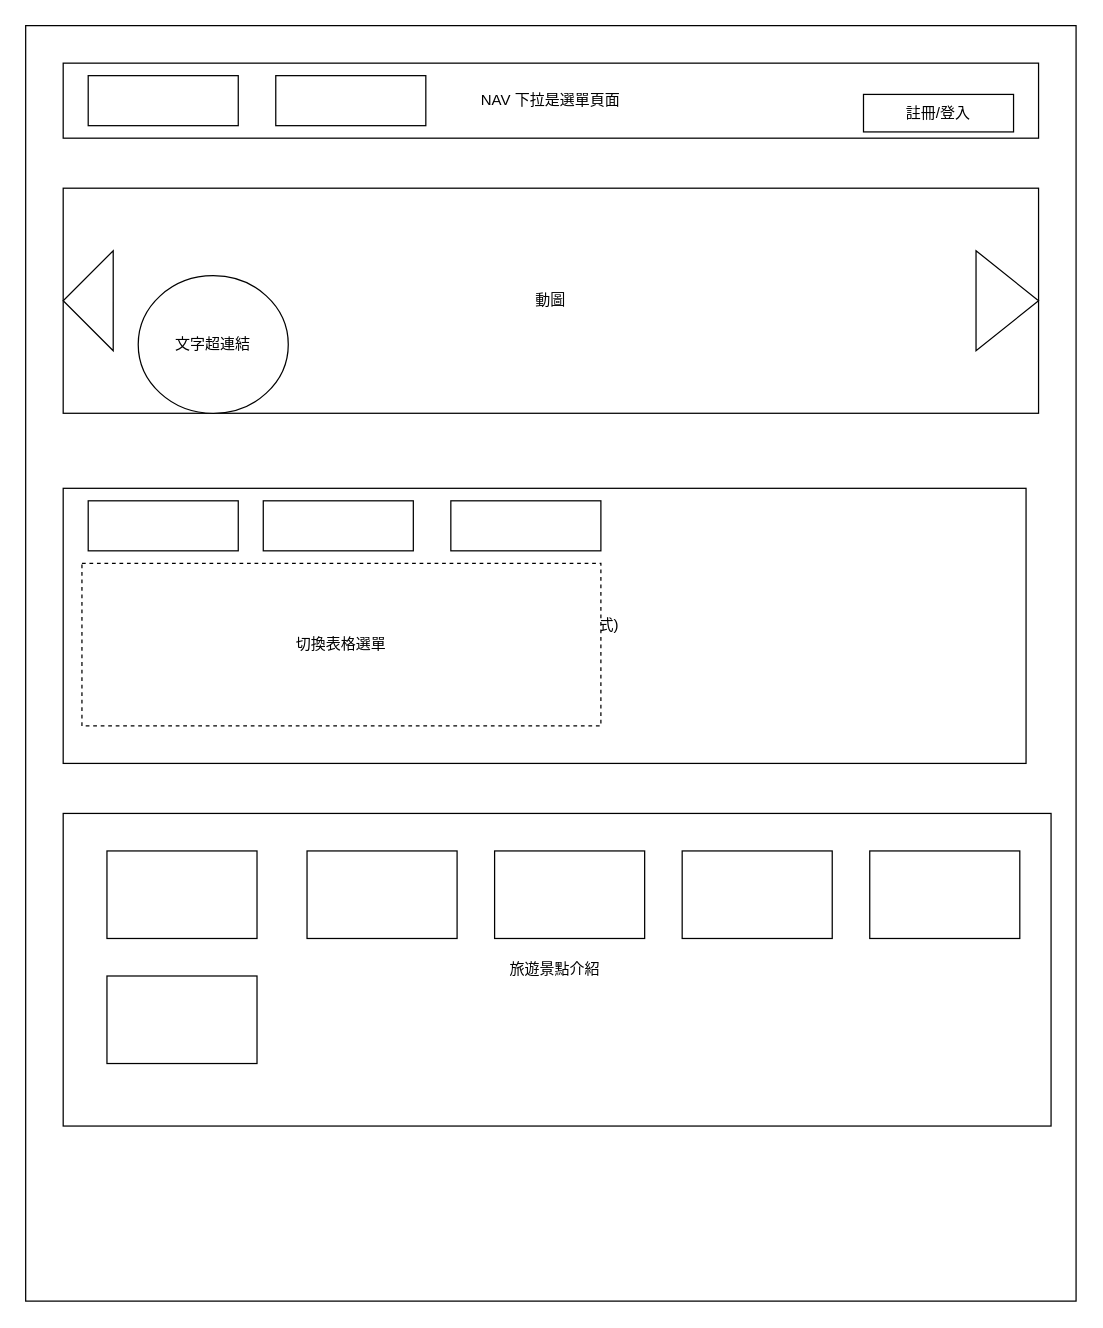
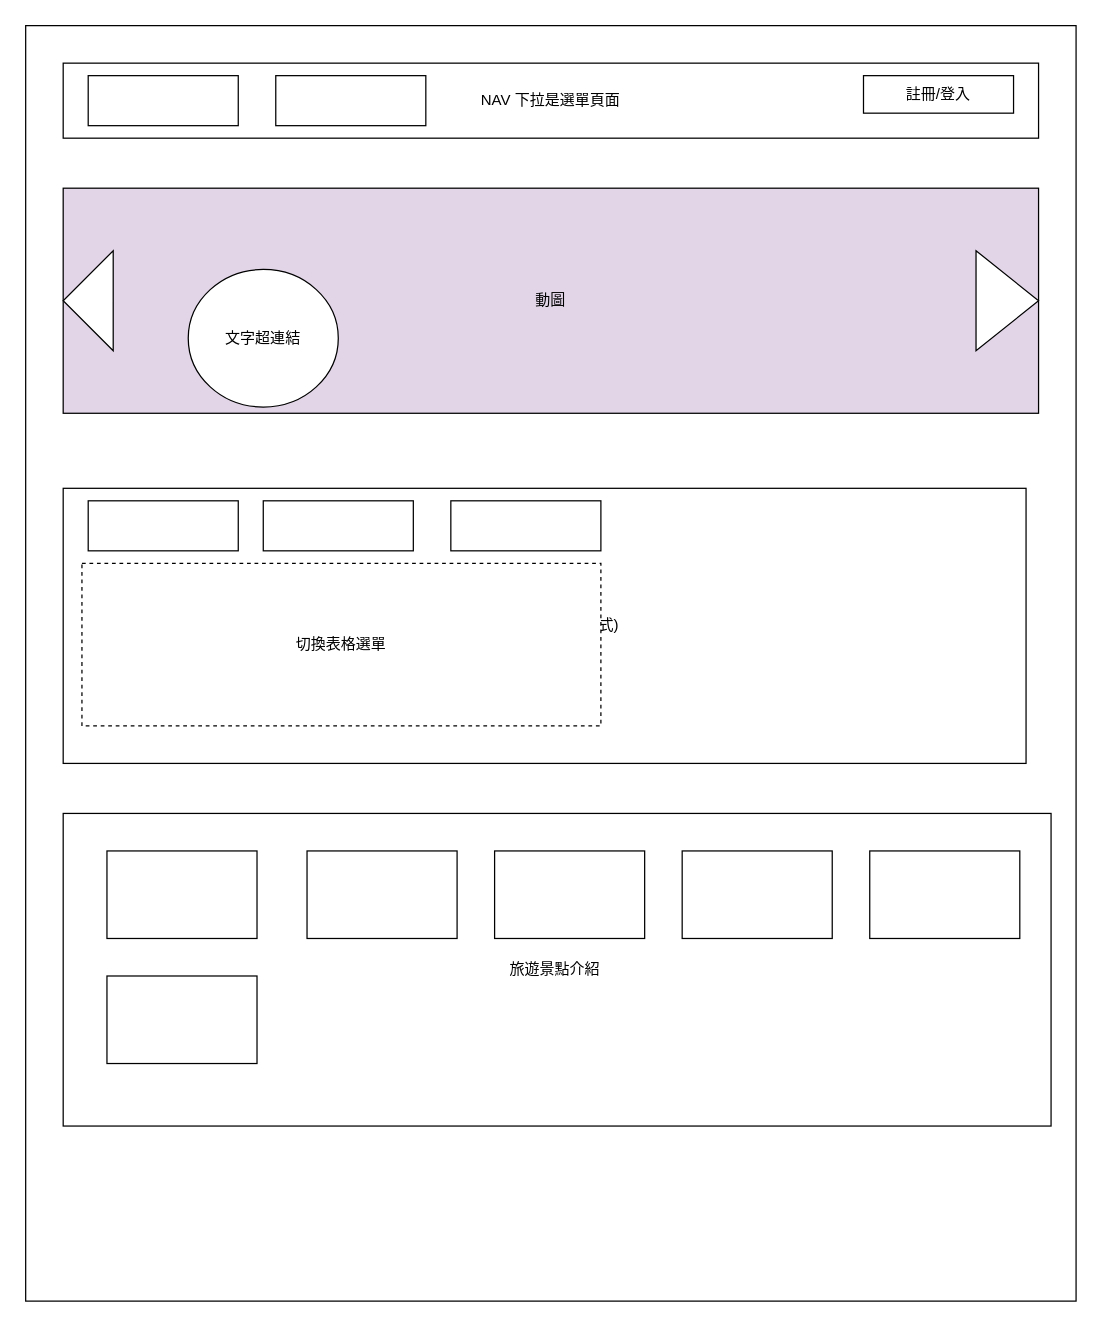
node "註冊/登入": moved (938, 113) -> (938, 94)
node "動圖": fillcolor #ffffff -> #e1d5e7
node "文字超連結": moved (213, 344) -> (263, 338)
